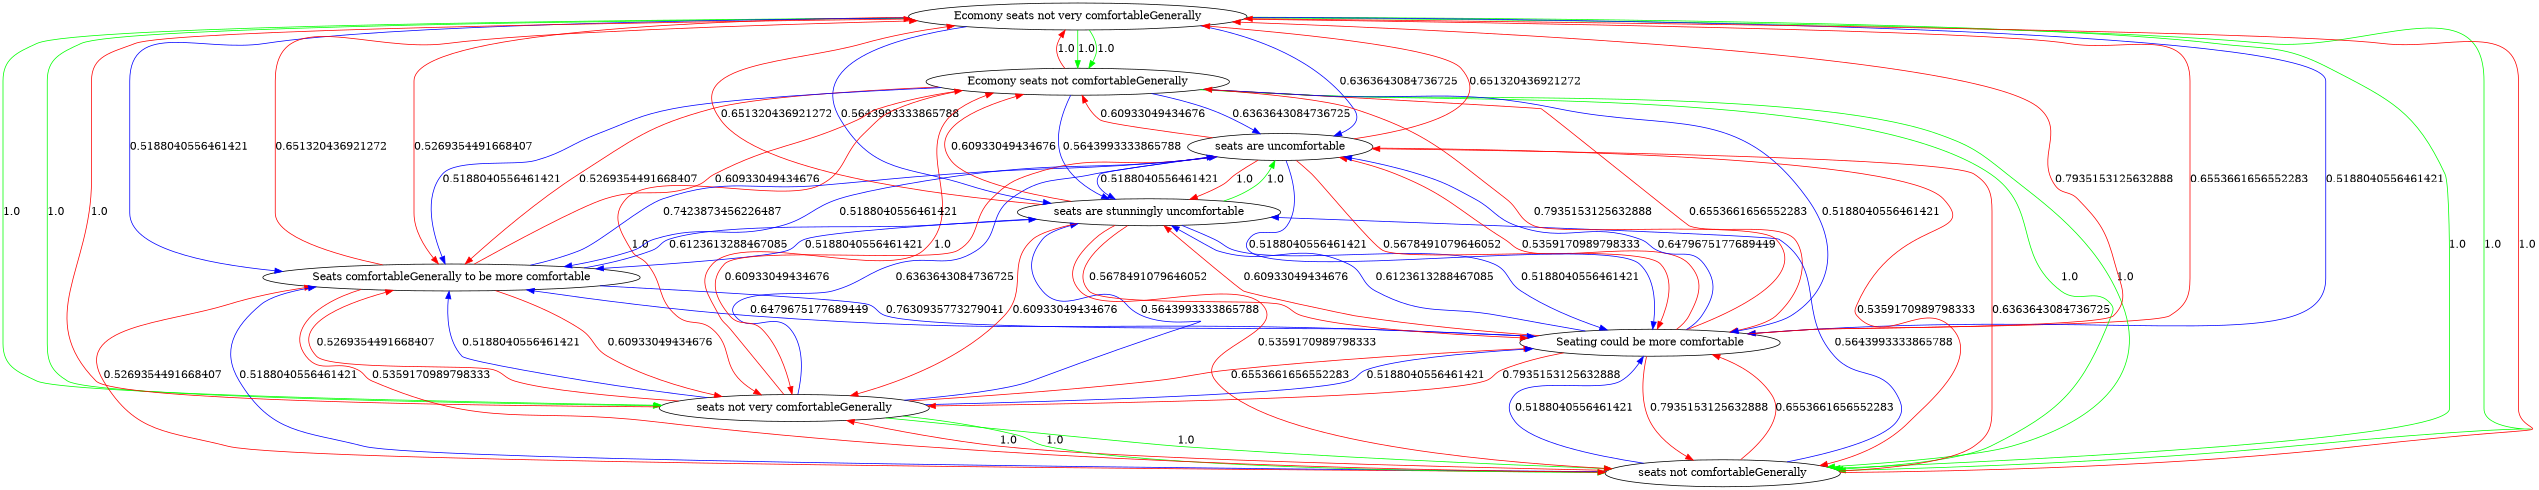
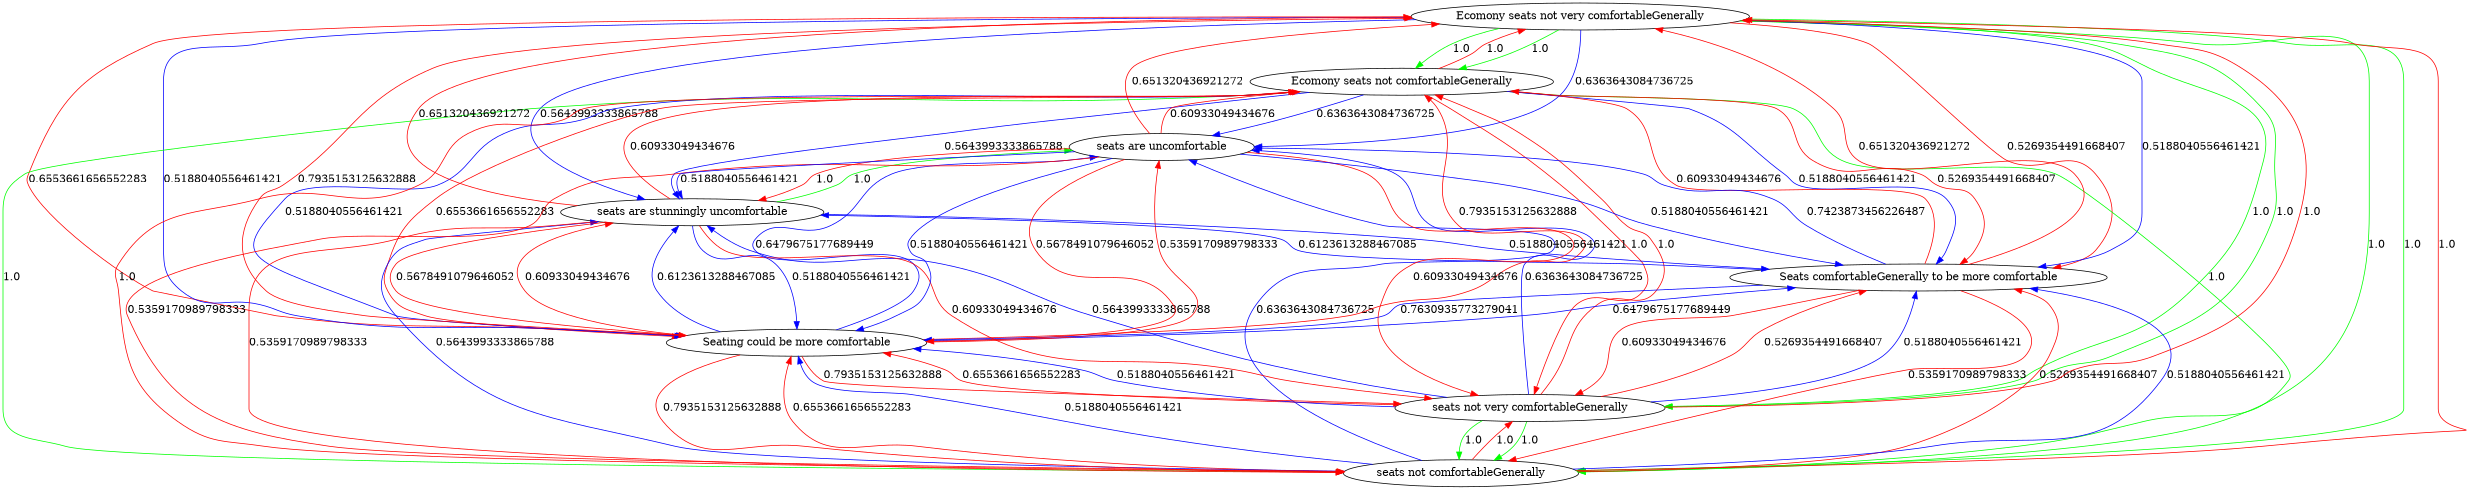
edge "seats not comfortableGenerally" -> "seats are uncomfortable": color red -> blue
edge "seats not comfortableGenerally" -> "Ecomony seats not comfortableGenerally": added, label "1.0"
